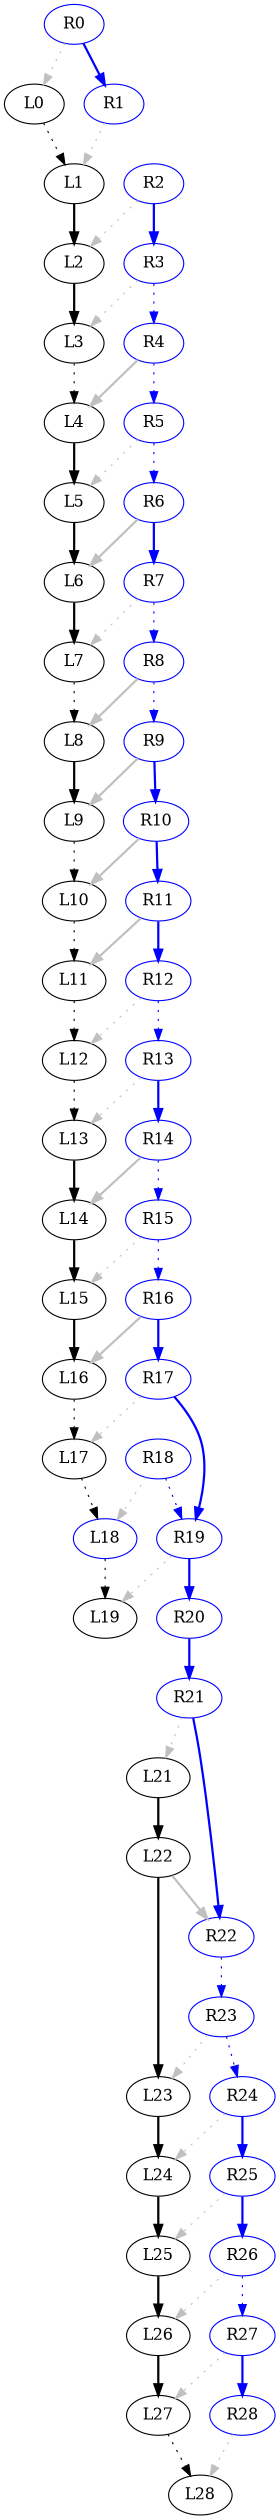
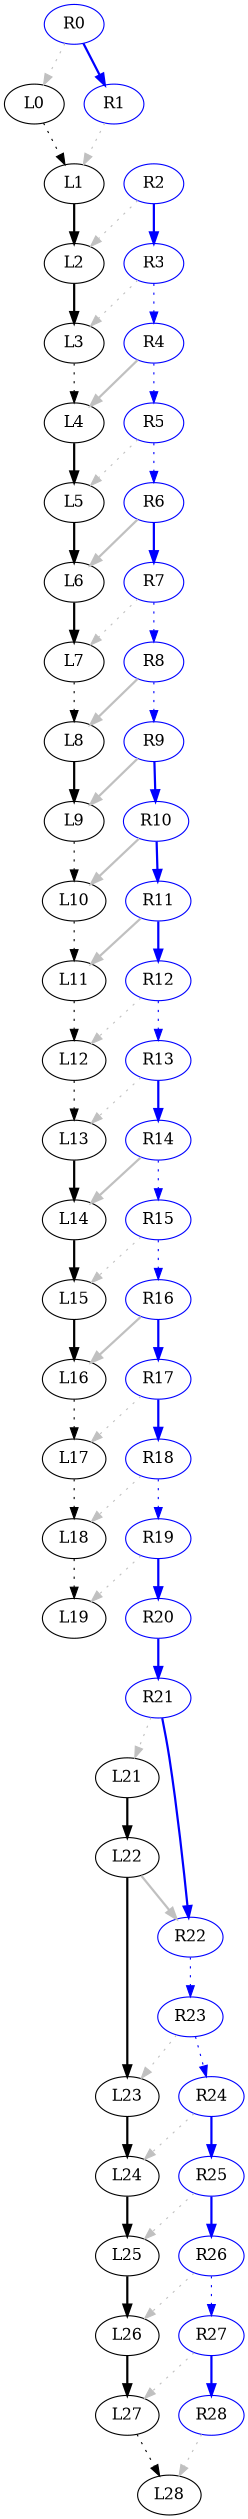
edge "R17" -> "R19": now "R17" -> "R18"
node "L18": color blue -> black
